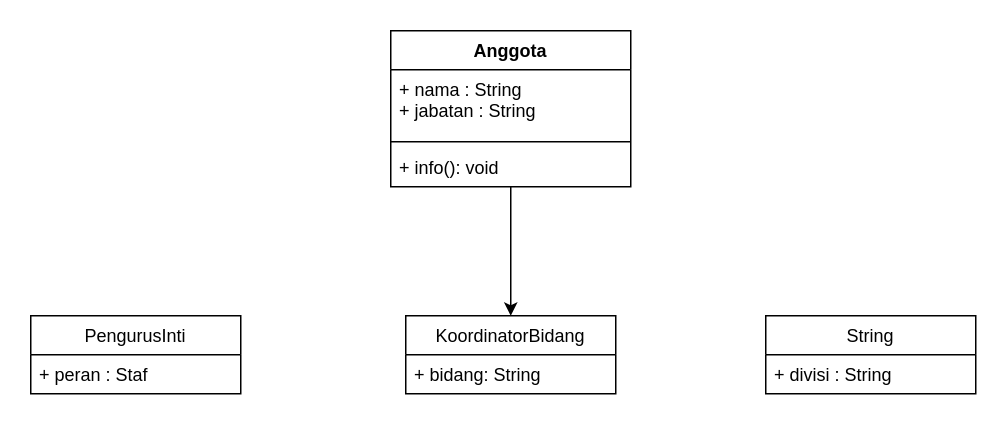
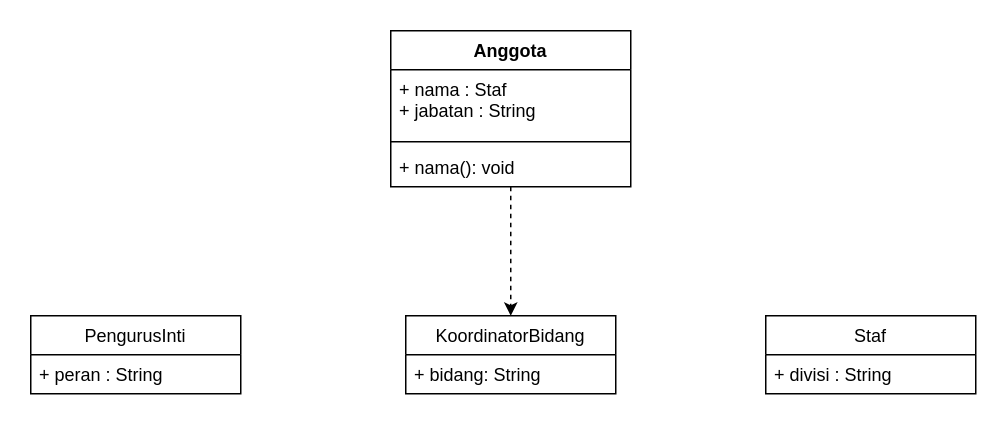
node "+ nama : String + jabatan : String": label "+ nama : String + jabatan : String" -> "+ nama : Staf + jabatan : String"
node "+ info(): void": label "+ info(): void" -> "+ nama(): void"
edge "Anggota" -> "KoordinatorBidang": style solid -> dashed
node "String": label "String" -> "Staf"
node "+ peran : Staf": label "+ peran : Staf" -> "+ peran : String"
